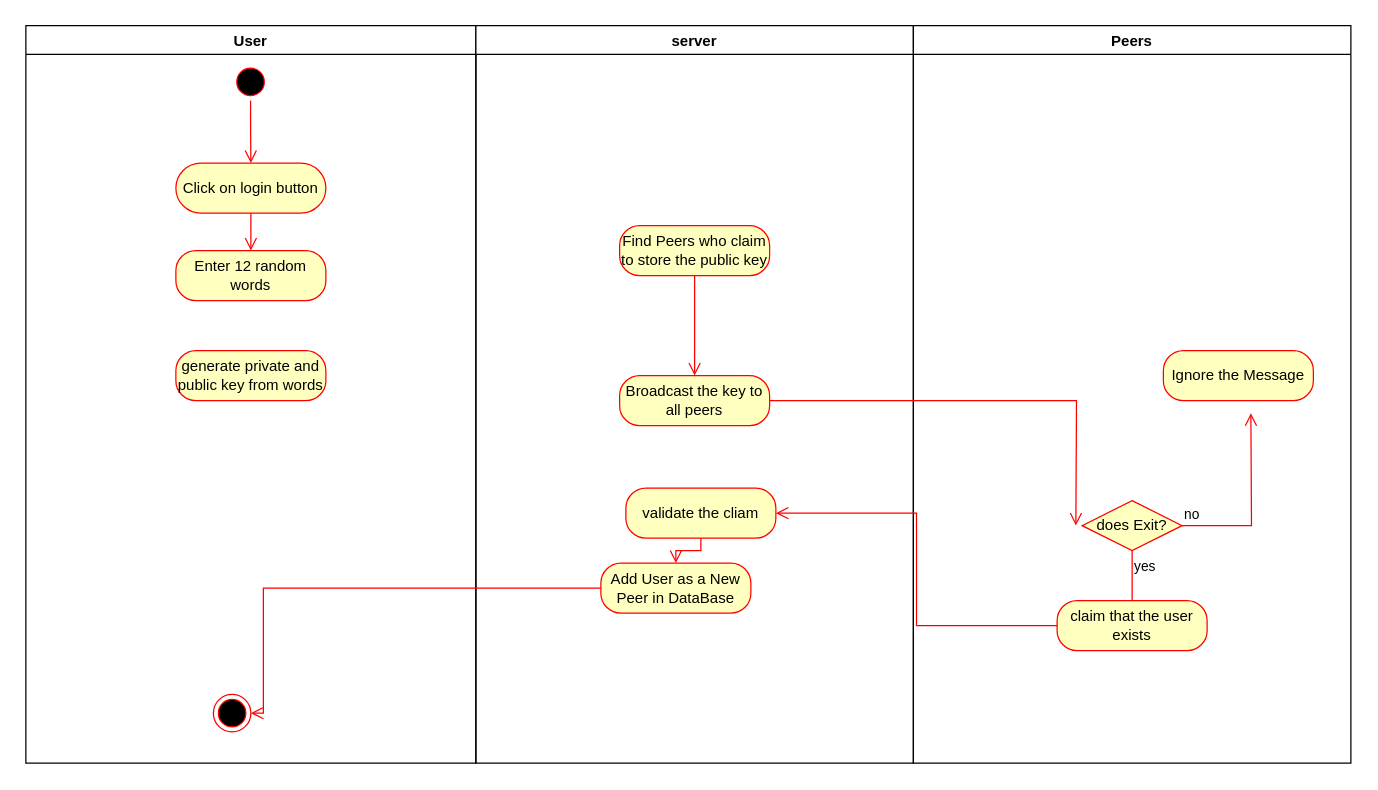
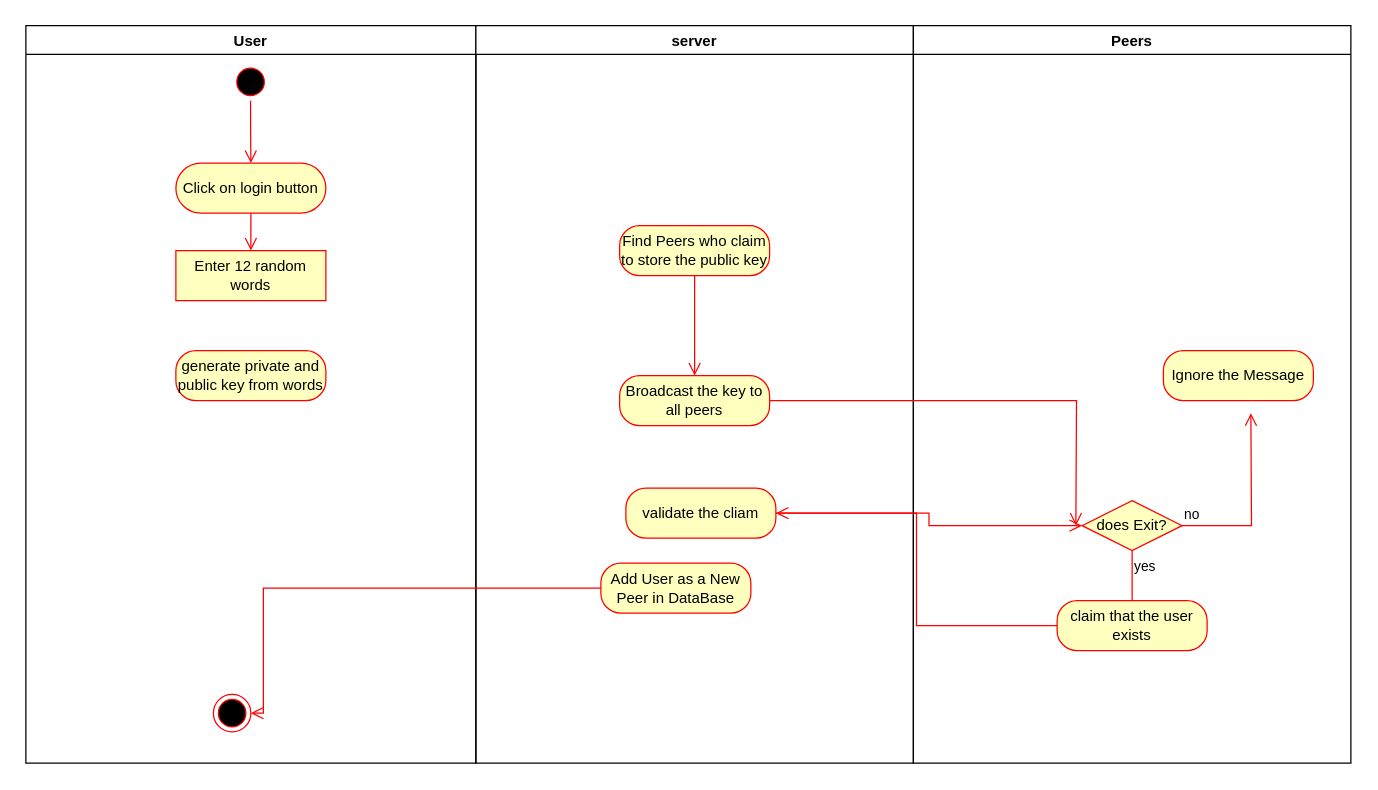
node "Enter 12 random words": shape rounded rectangle -> rectangle
edge "validate the cliam" -> "Add User as a New Peer in DataBase": now "validate the cliam" -> "does Exit?"
